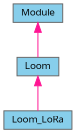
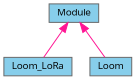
edge "Loom_LoRa" -> "Loom": now "Loom_LoRa" -> "Module"
